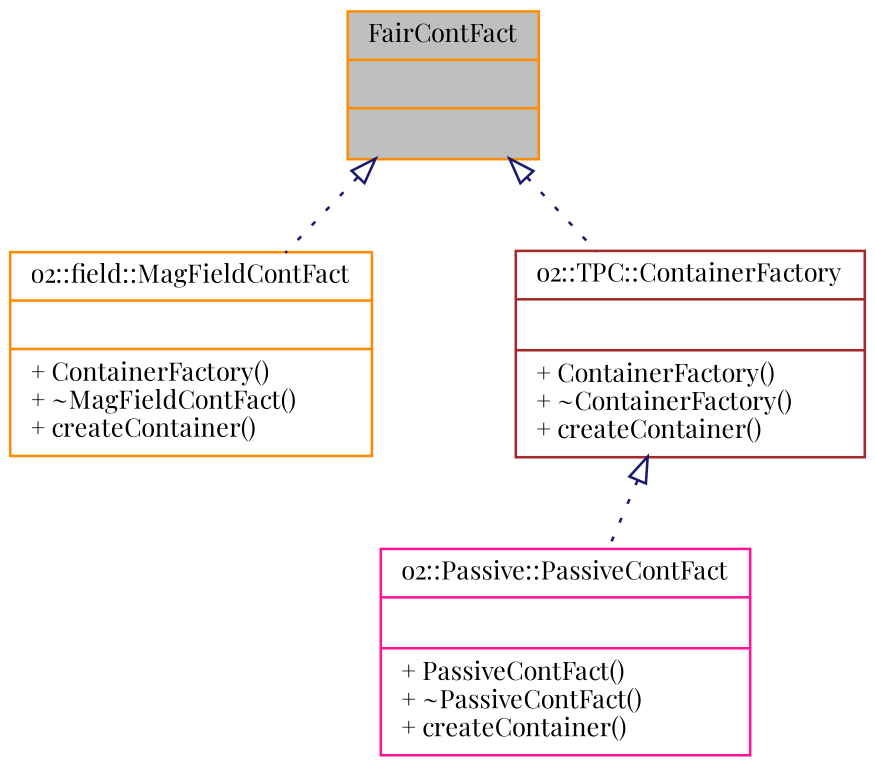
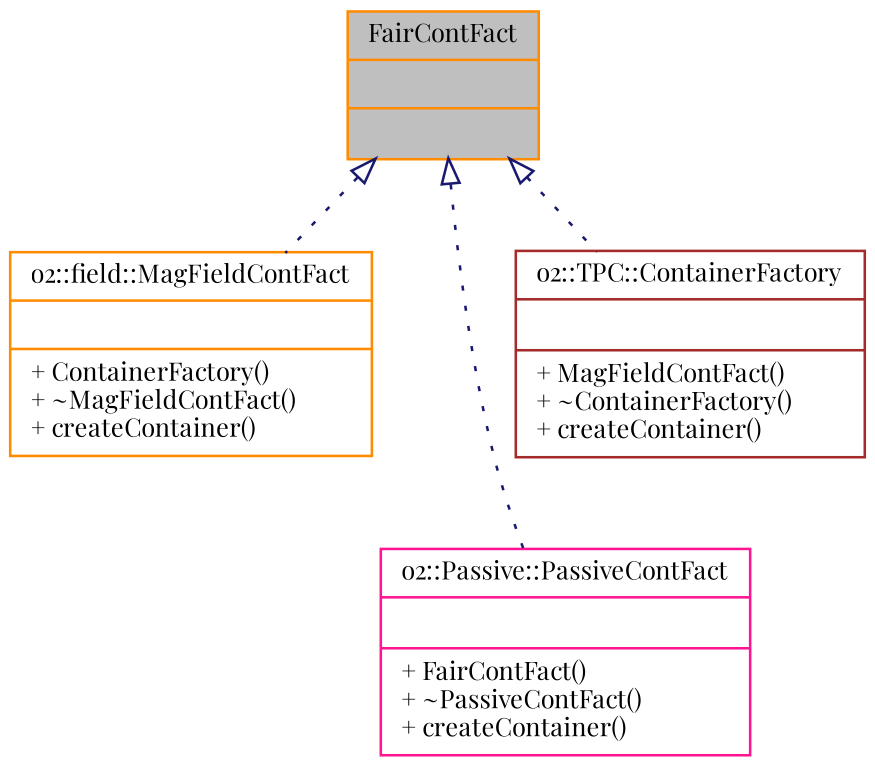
node "o2::TPC::ContainerFactory": text "+ ContainerFactory()" -> "+ MagFieldContFact()"
edge "o2::Passive::PassiveContFact" -> "o2::TPC::ContainerFactory": now "o2::Passive::PassiveContFact" -> "FairContFact"
node "o2::Passive::PassiveContFact": text "+ PassiveContFact()" -> "+ FairContFact()"
